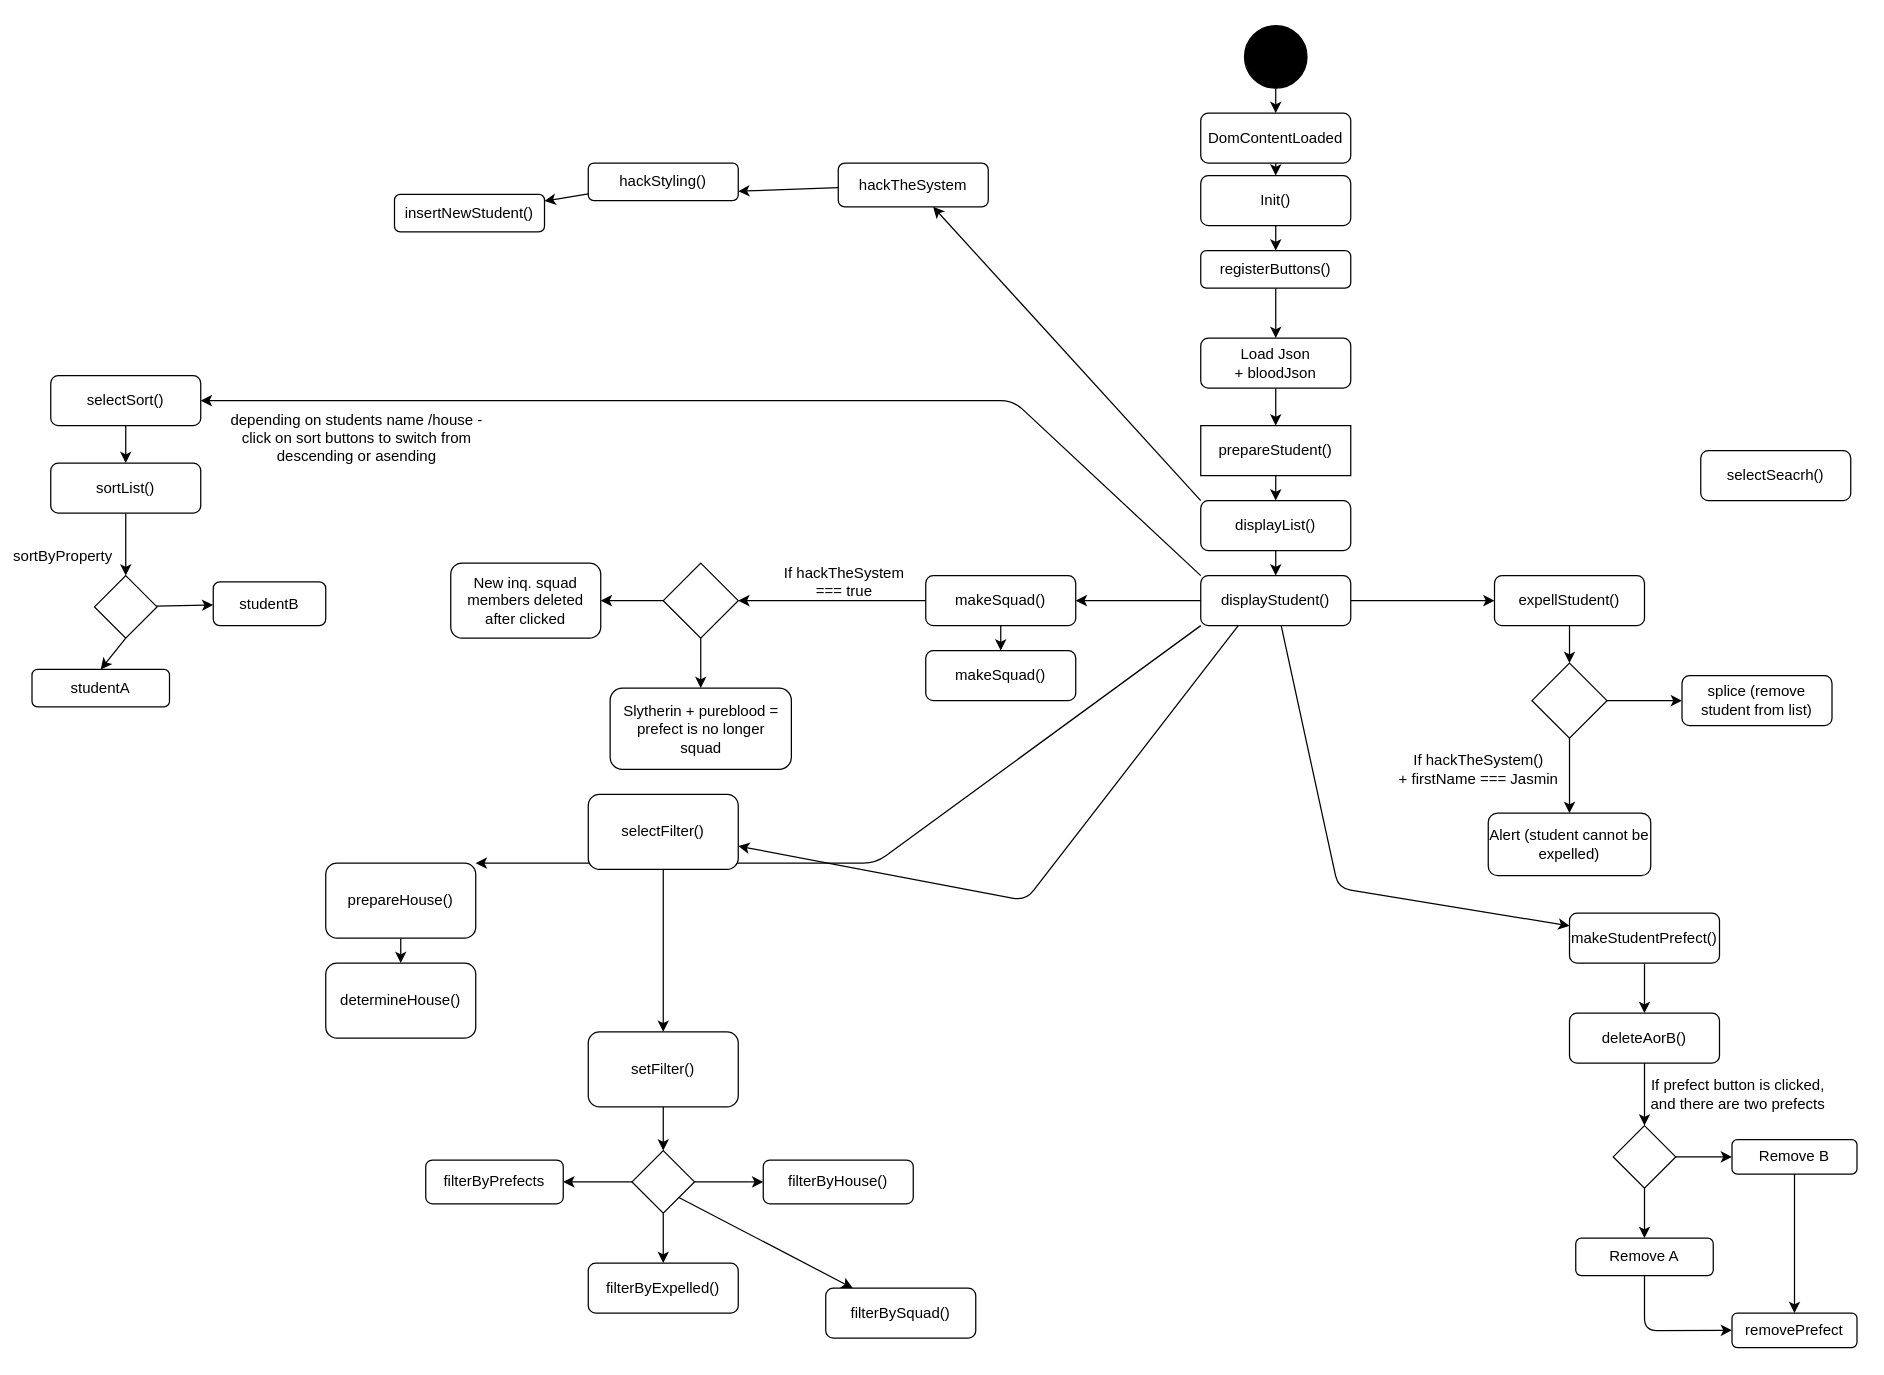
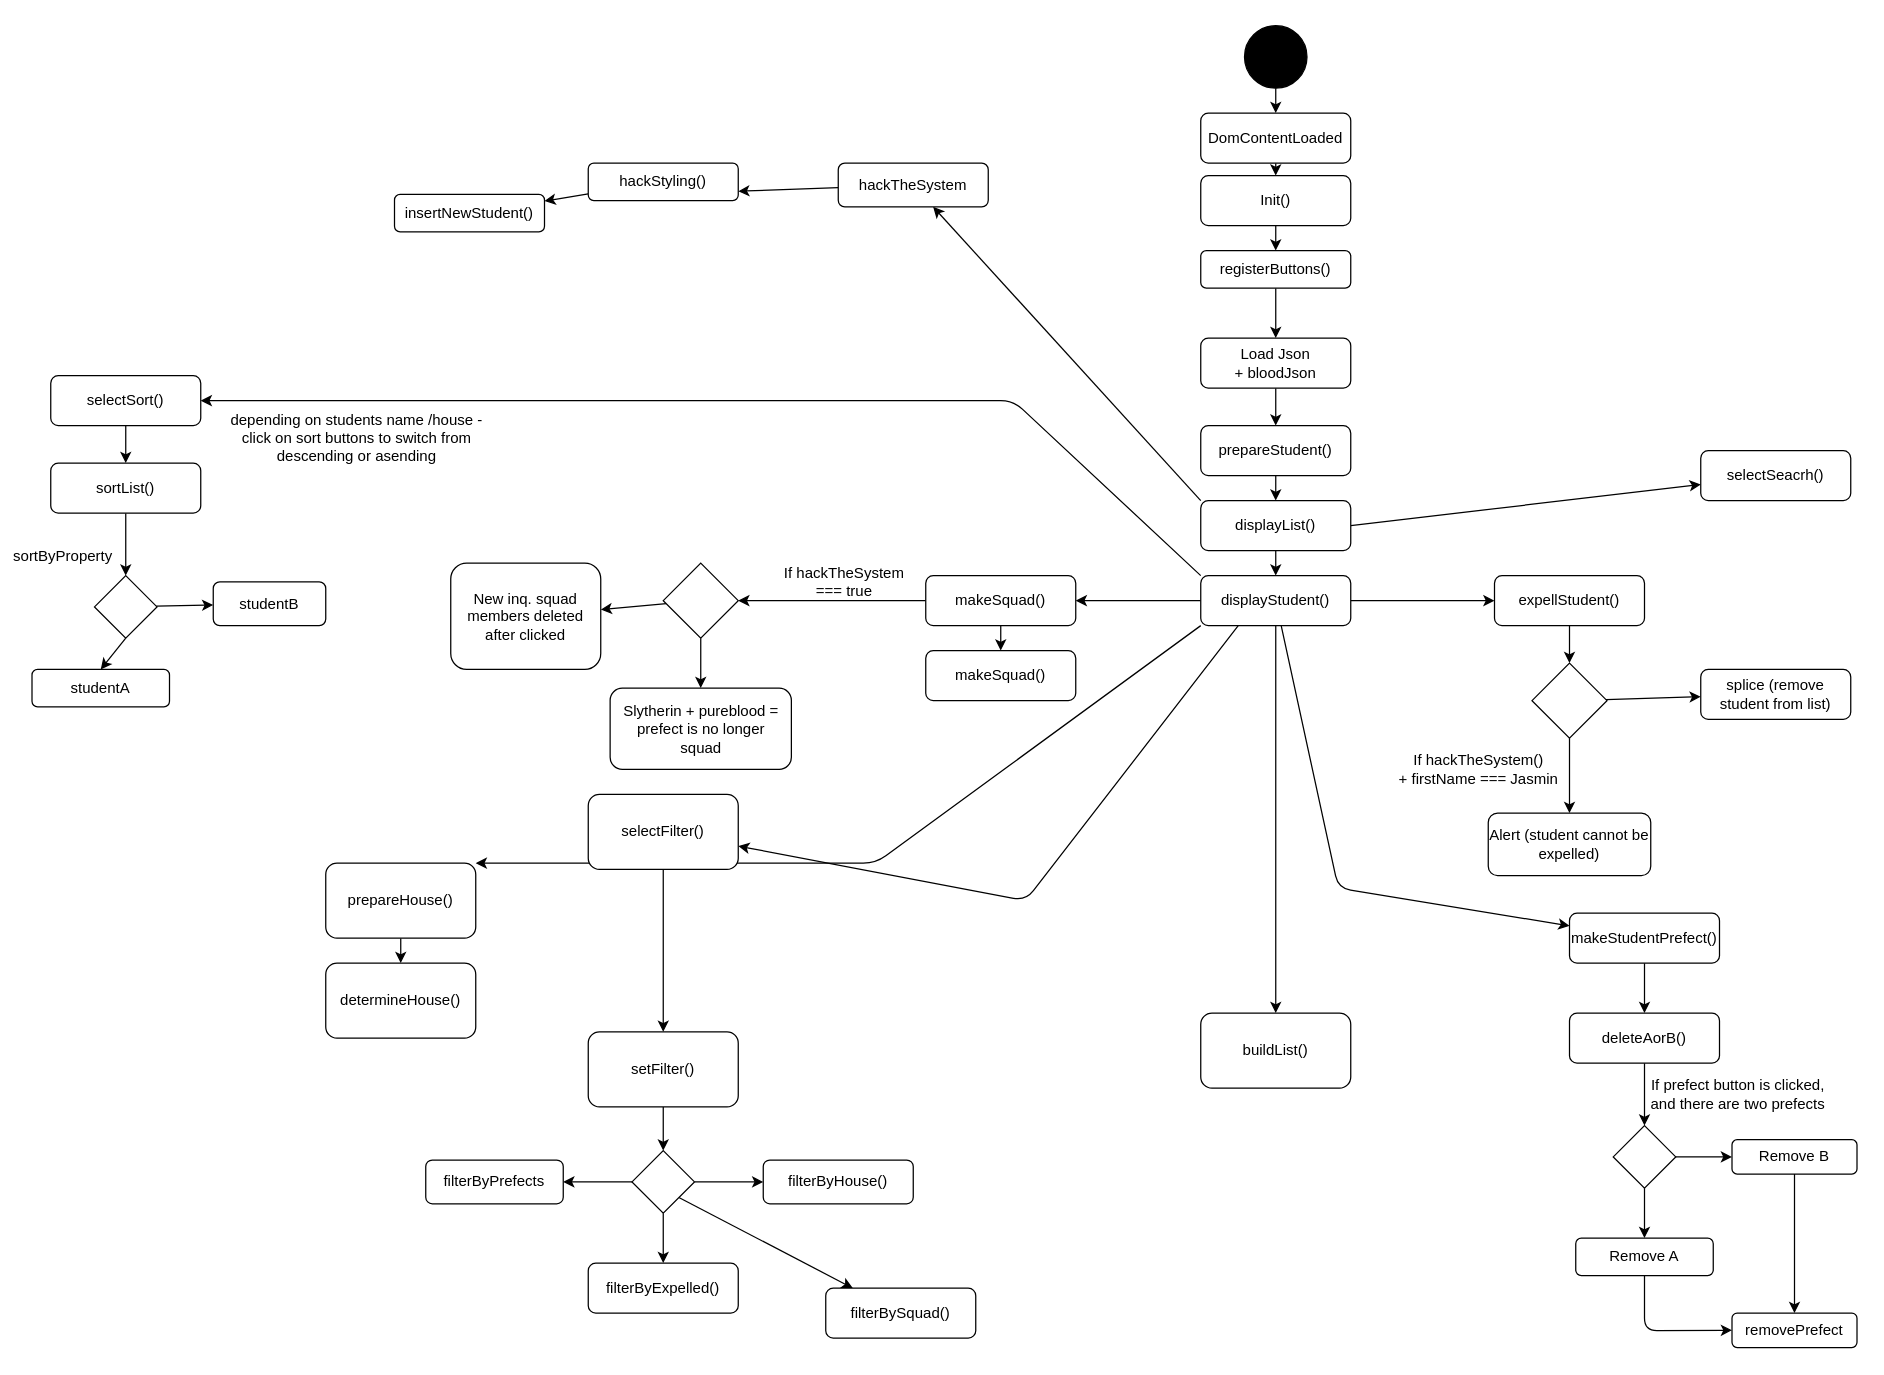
node "prepareStudent()": shape rectangle -> rounded rectangle
edge "displayList()" -> "selectSeacrh()": added
node "New inq. squad members deleted after clicked": size 150x75 -> 150x106
node "splice (remove student from list)": moved (1757, 701) -> (1776, 694)
edge "displayStudent()" -> "buildList()": added
node "buildList()": added
